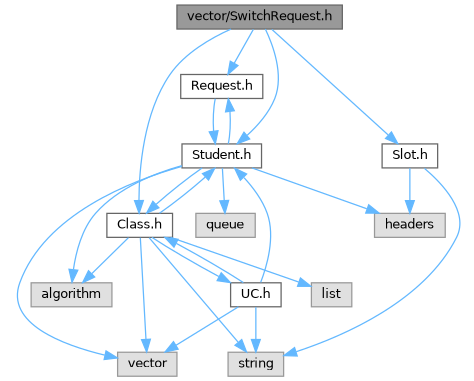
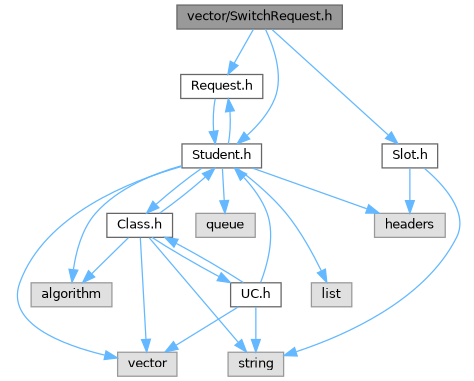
edge "vector/SwitchRequest.h" -> "Class.h": removed
edge "Class.h" -> "list": now "Student.h" -> "list"
